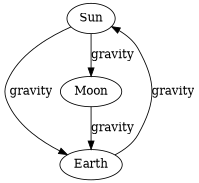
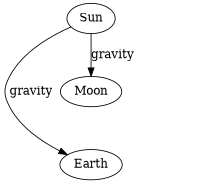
edge "Earth" -> "Sun": removed, label "gravity"
edge "Moon" -> "Earth": removed, label "gravity"
